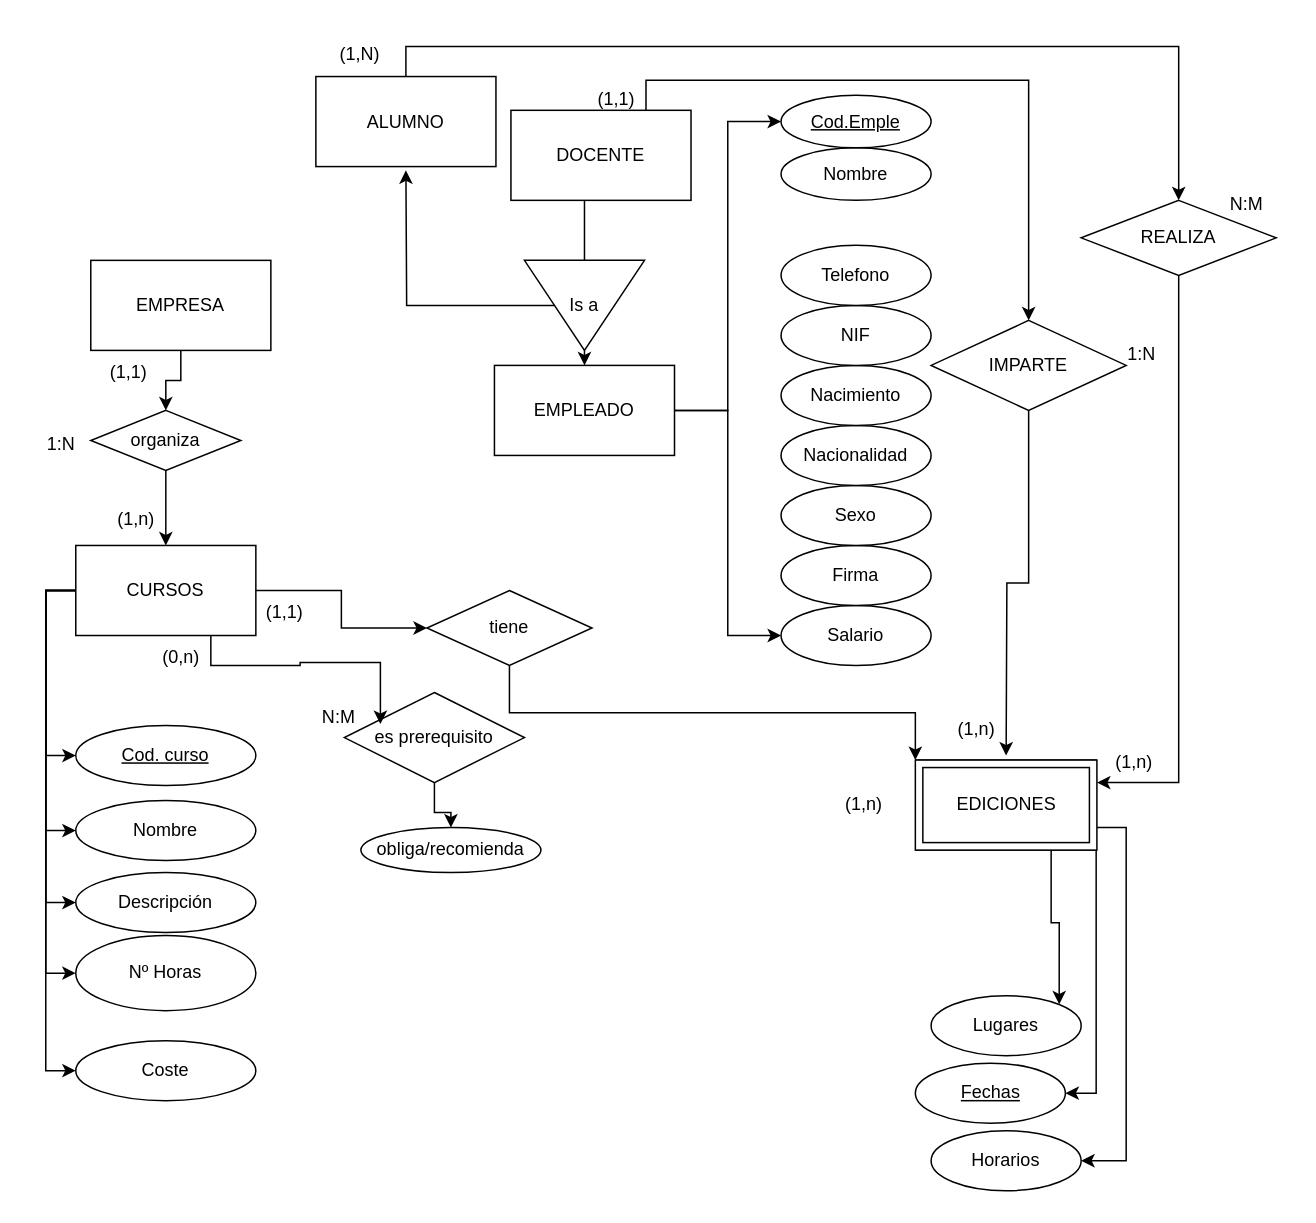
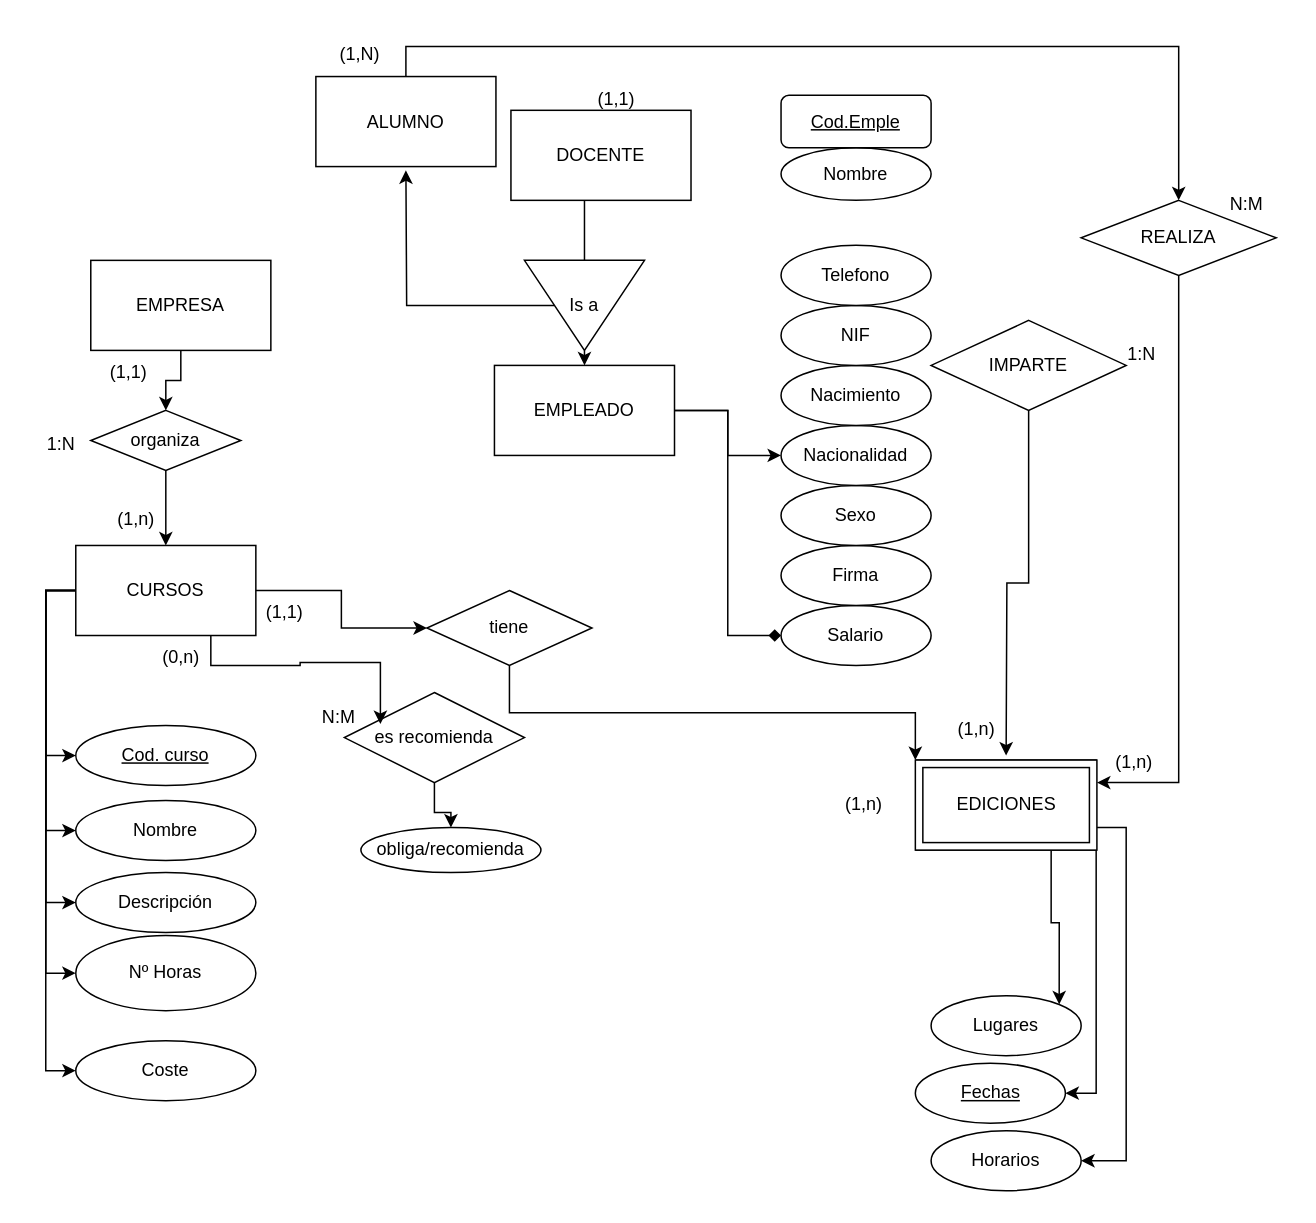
edge "DOCENTE" -> "IMPARTE": removed
node "Cod.Emple": shape ellipse -> rounded rectangle
edge "EMPLEADO" -> "Cod.Emple": now "EMPLEADO" -> "Nacionalidad"
edge "EMPLEADO" -> "Salario": arrowhead classic -> diamond
node "es prerequisito": label "es prerequisito" -> "es recomienda"
